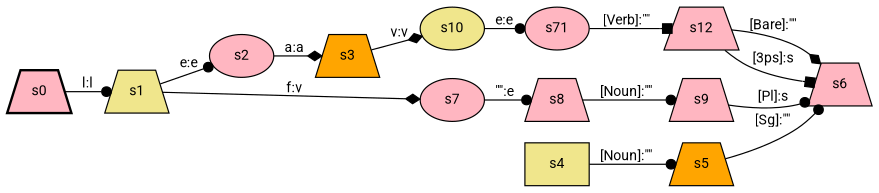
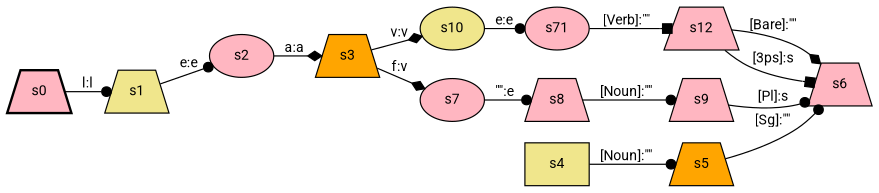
edge "s1" -> "s7": now "s3" -> "s7"
